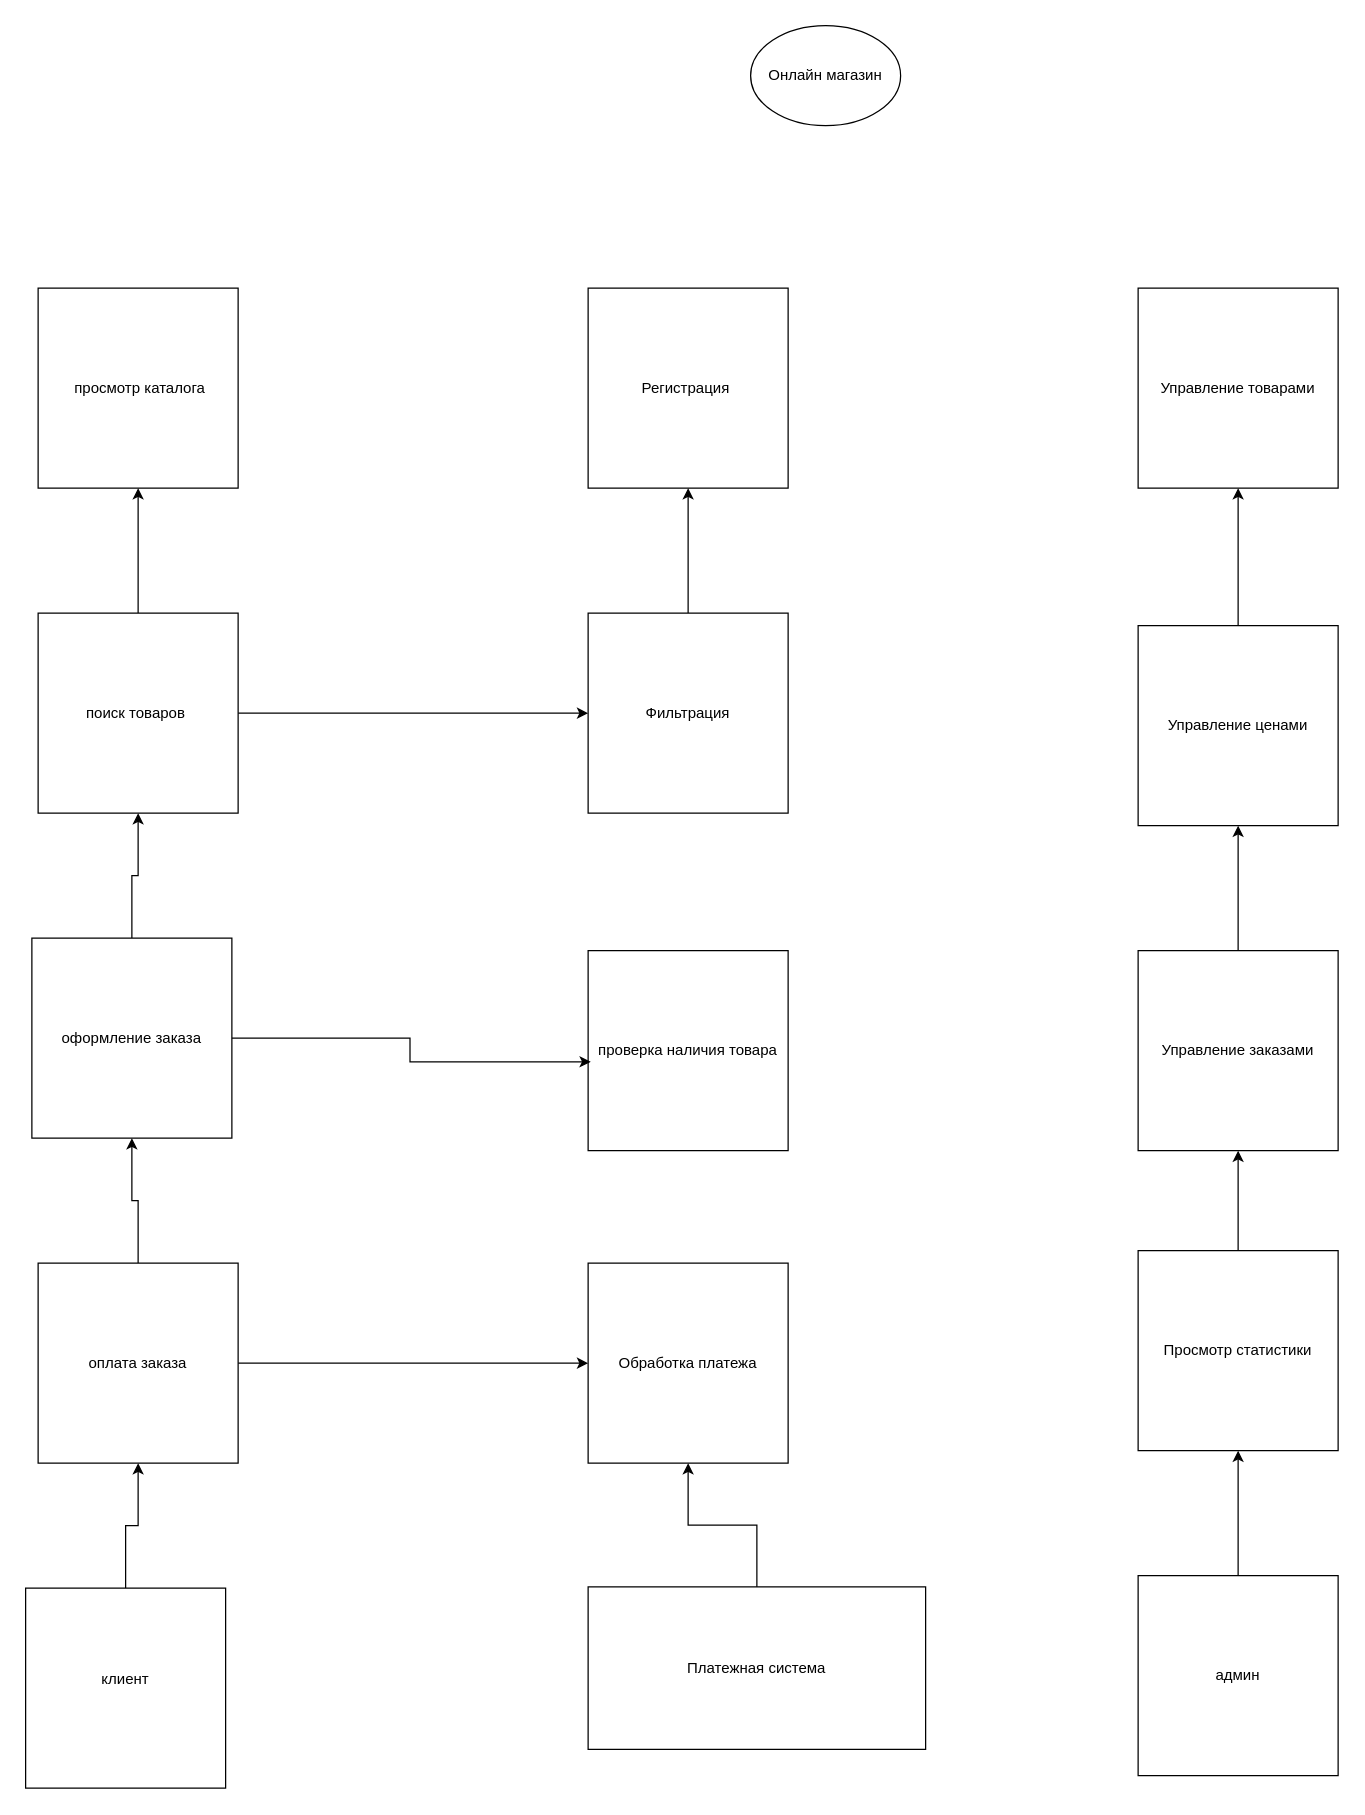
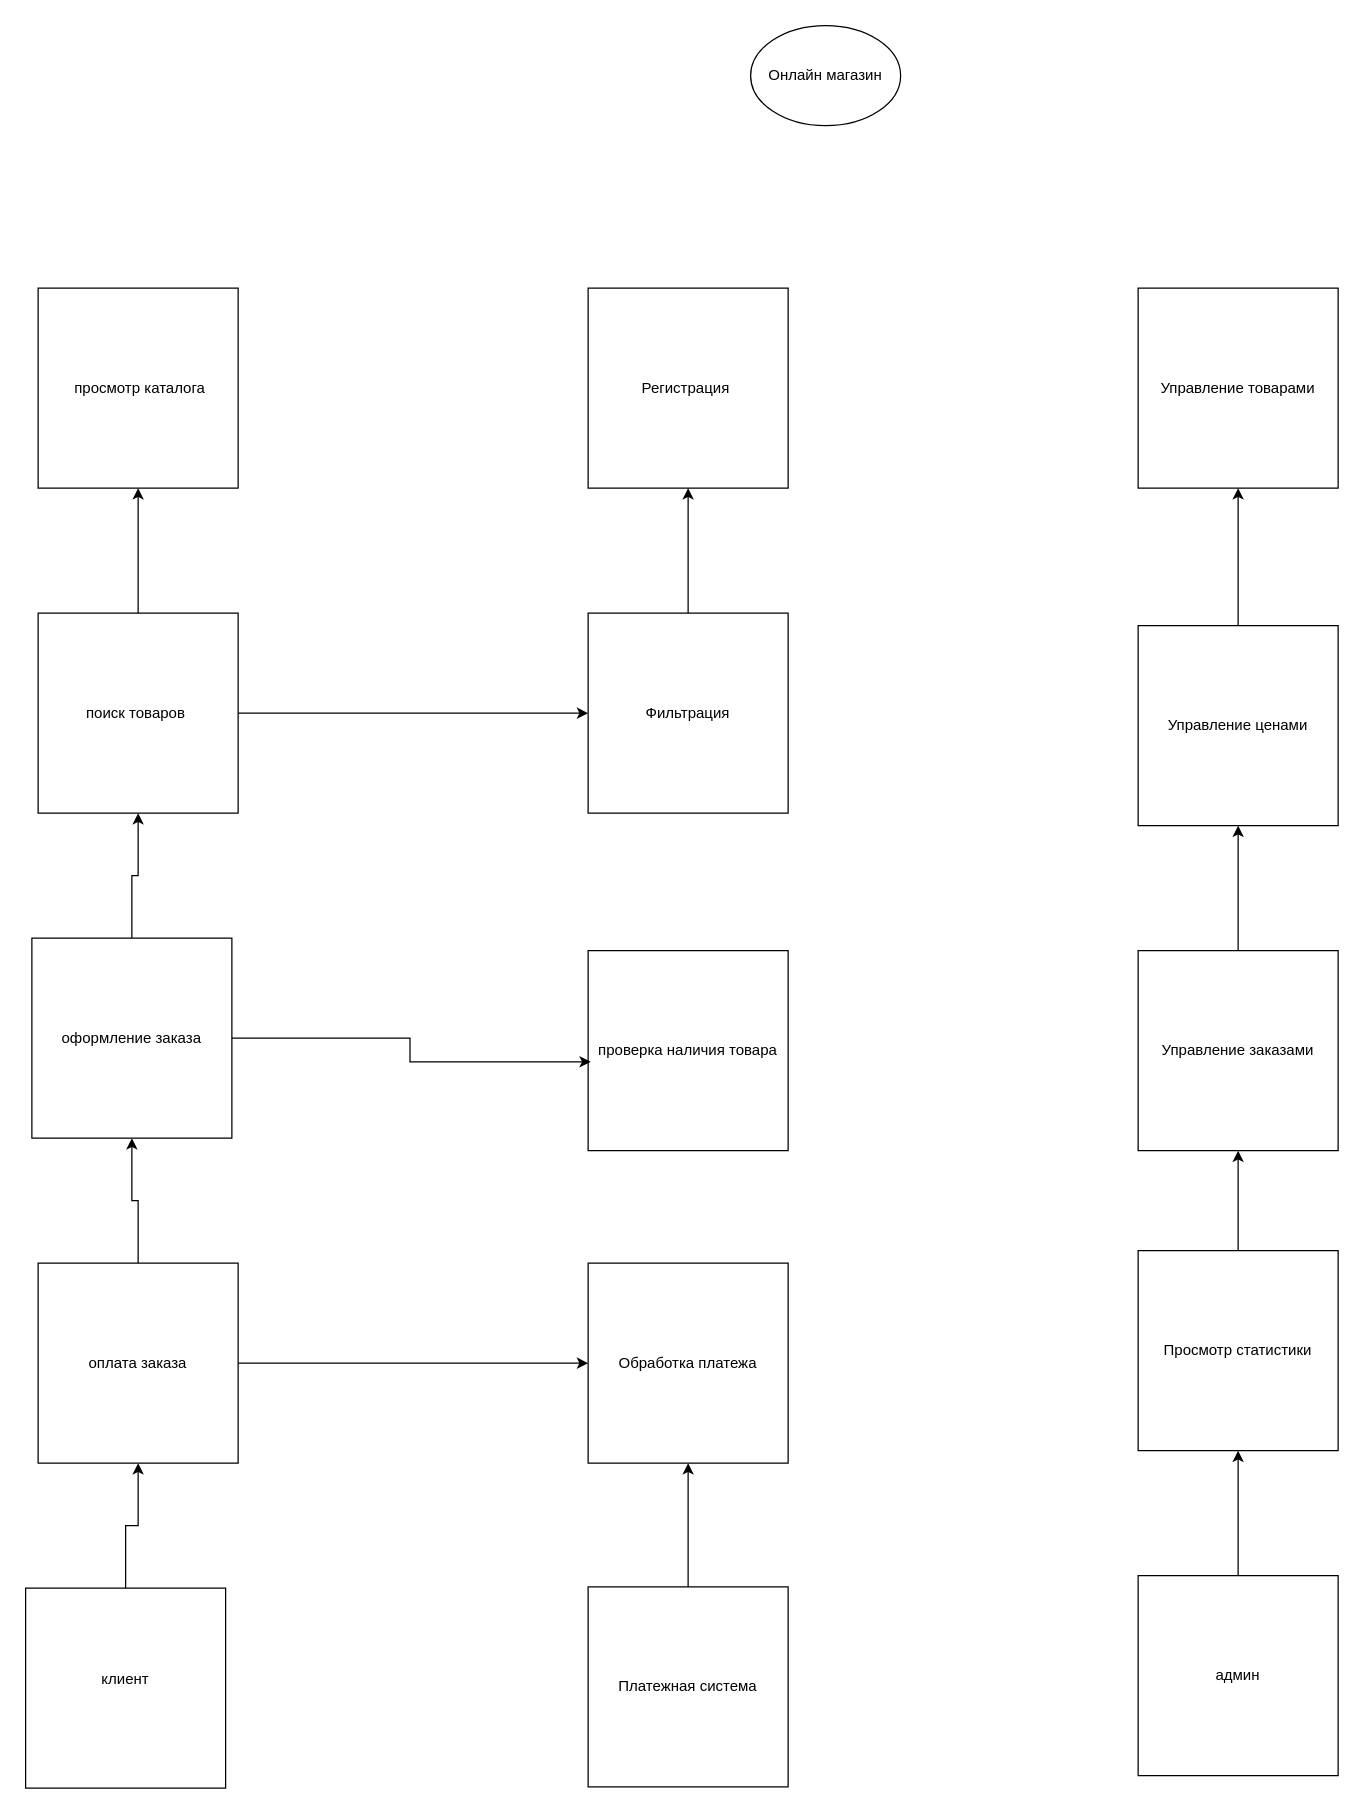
node "Платежная система": size 338x163 -> 200x200
